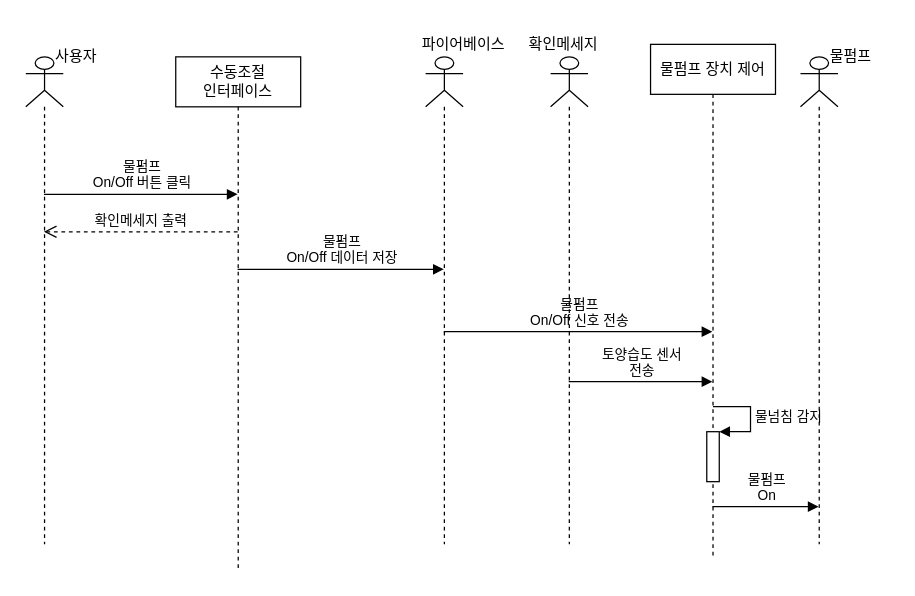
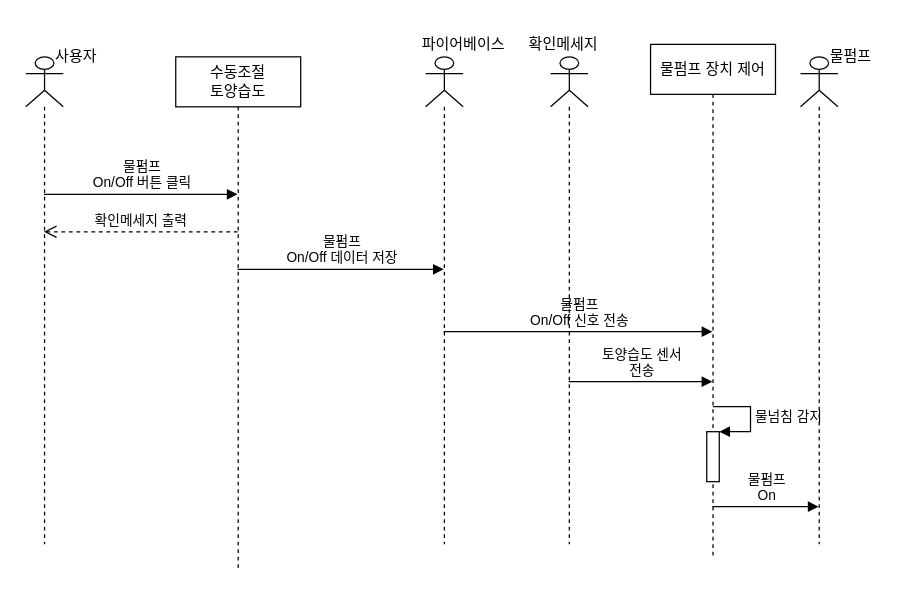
node "수동조절 인터페이스": label "수동조절 인터페이스" -> "수동조절 토양습도"
